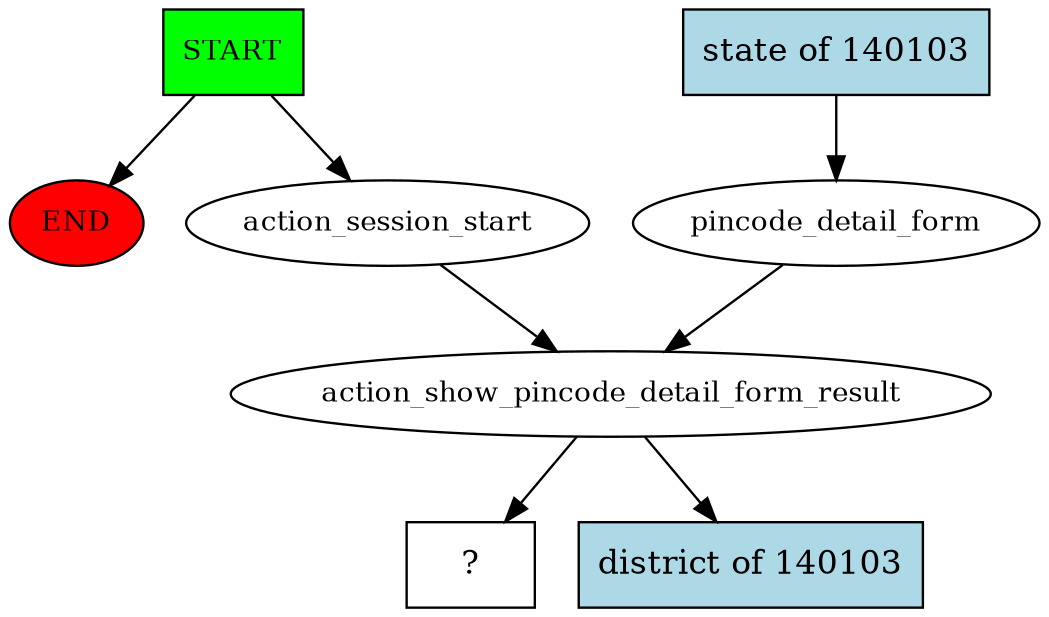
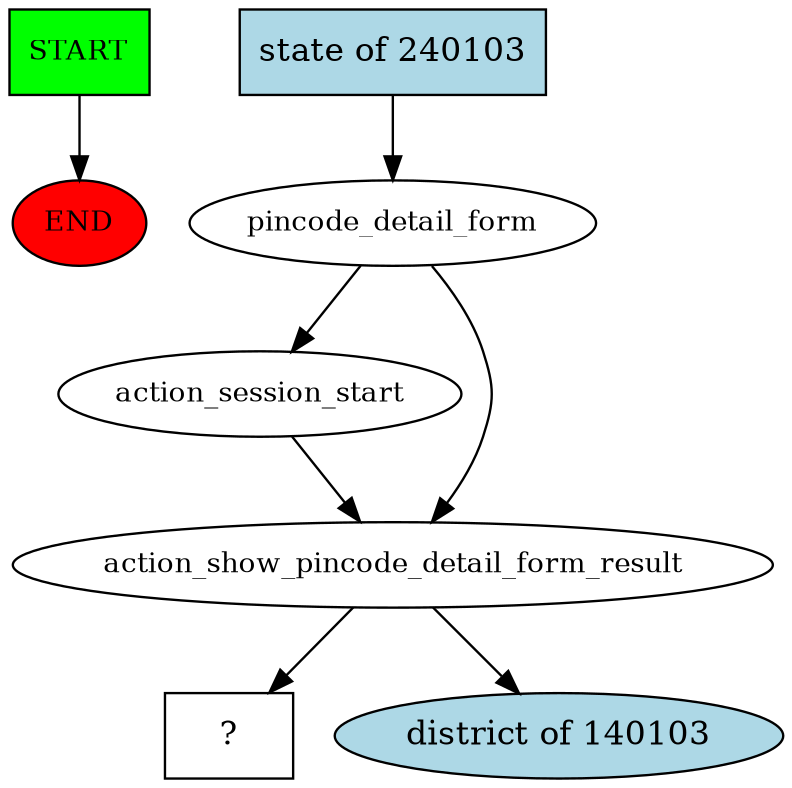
node "state of 140103": label "state of 140103" -> "state of 240103"
edge "START" -> "action_session_start": now "pincode_detail_form" -> "action_session_start"
node "district of 140103": shape box -> ellipse
